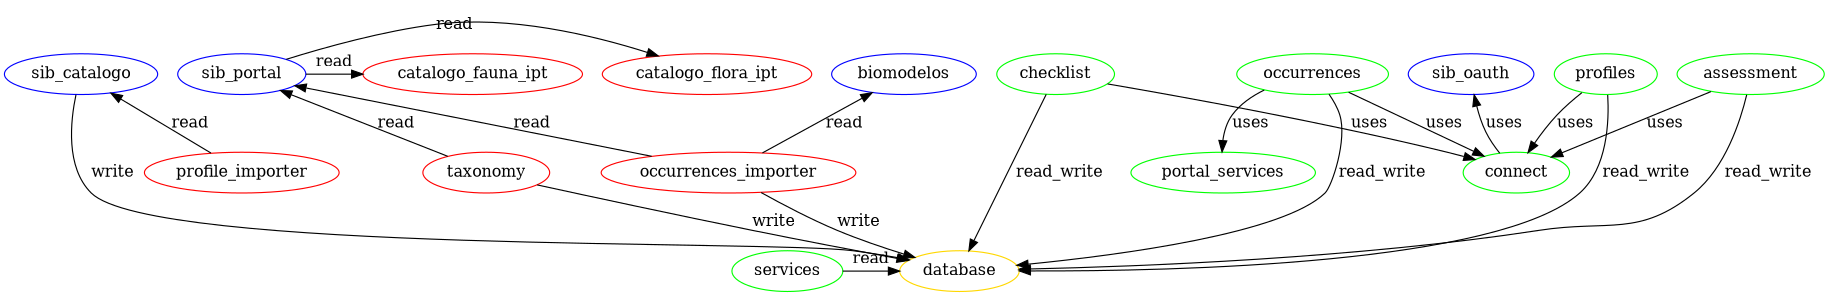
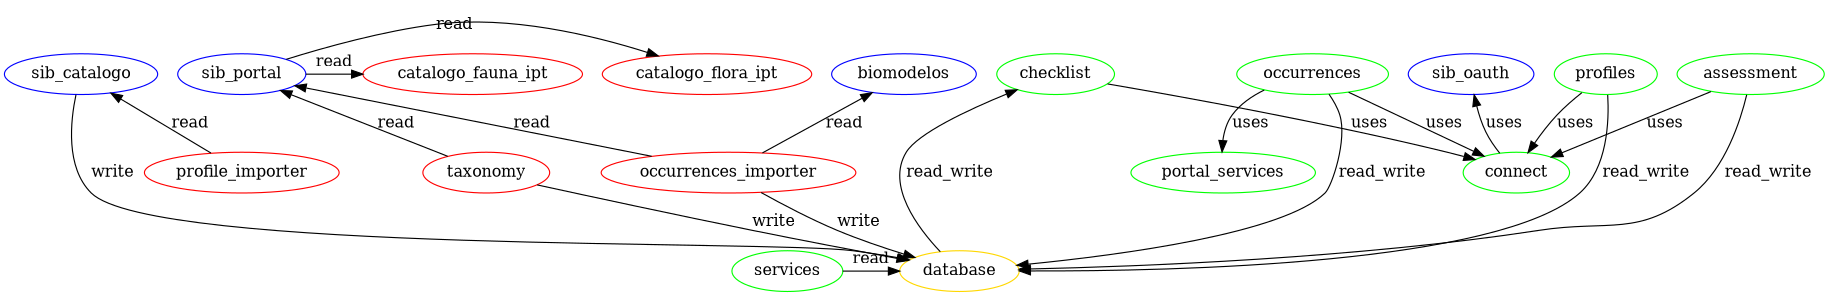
edge "checklist" -> "database": reversed
